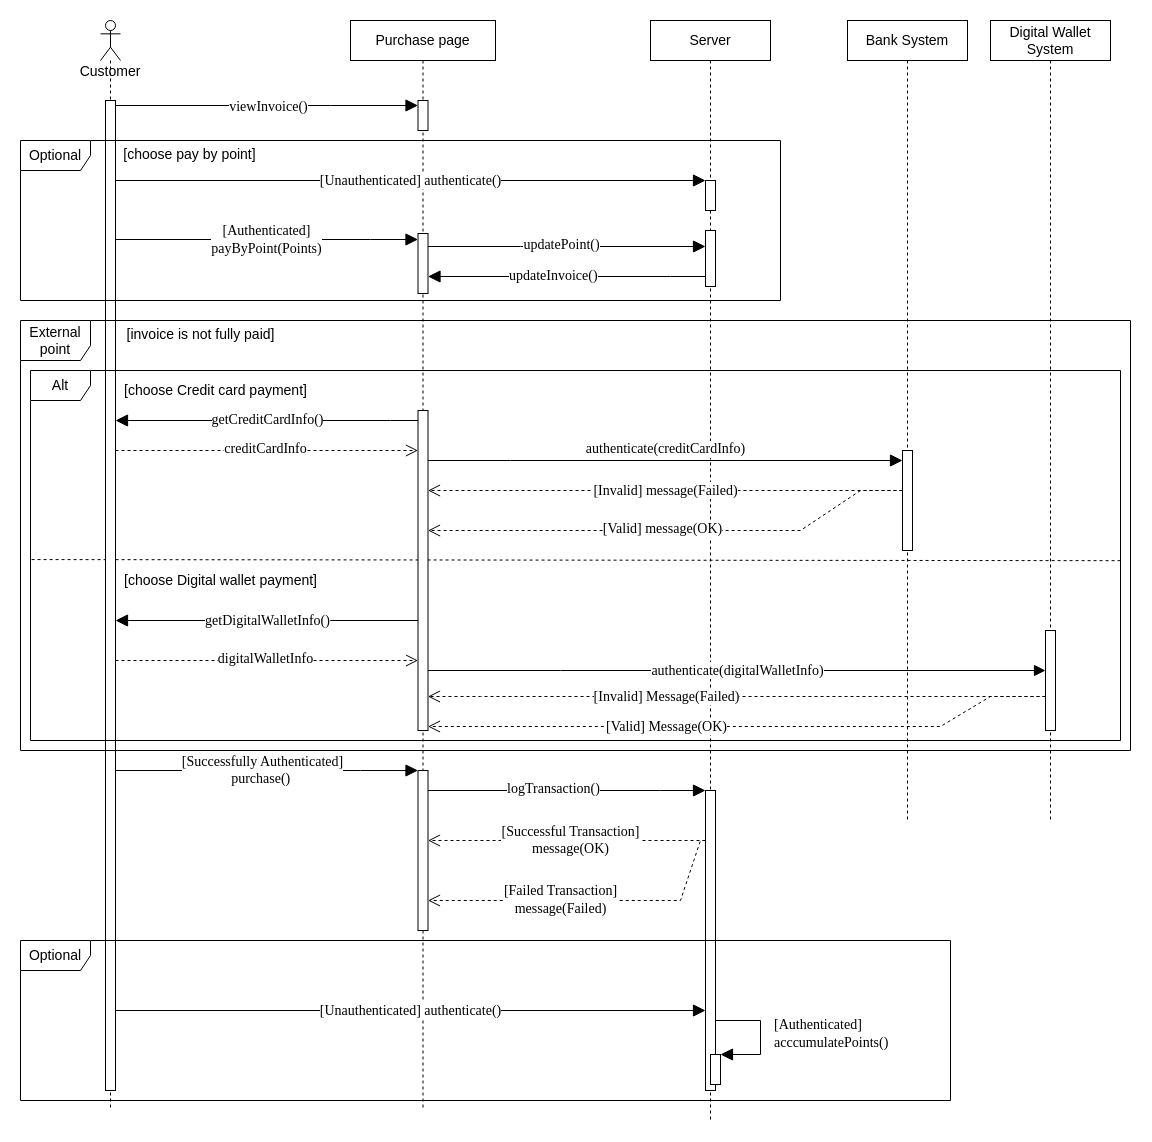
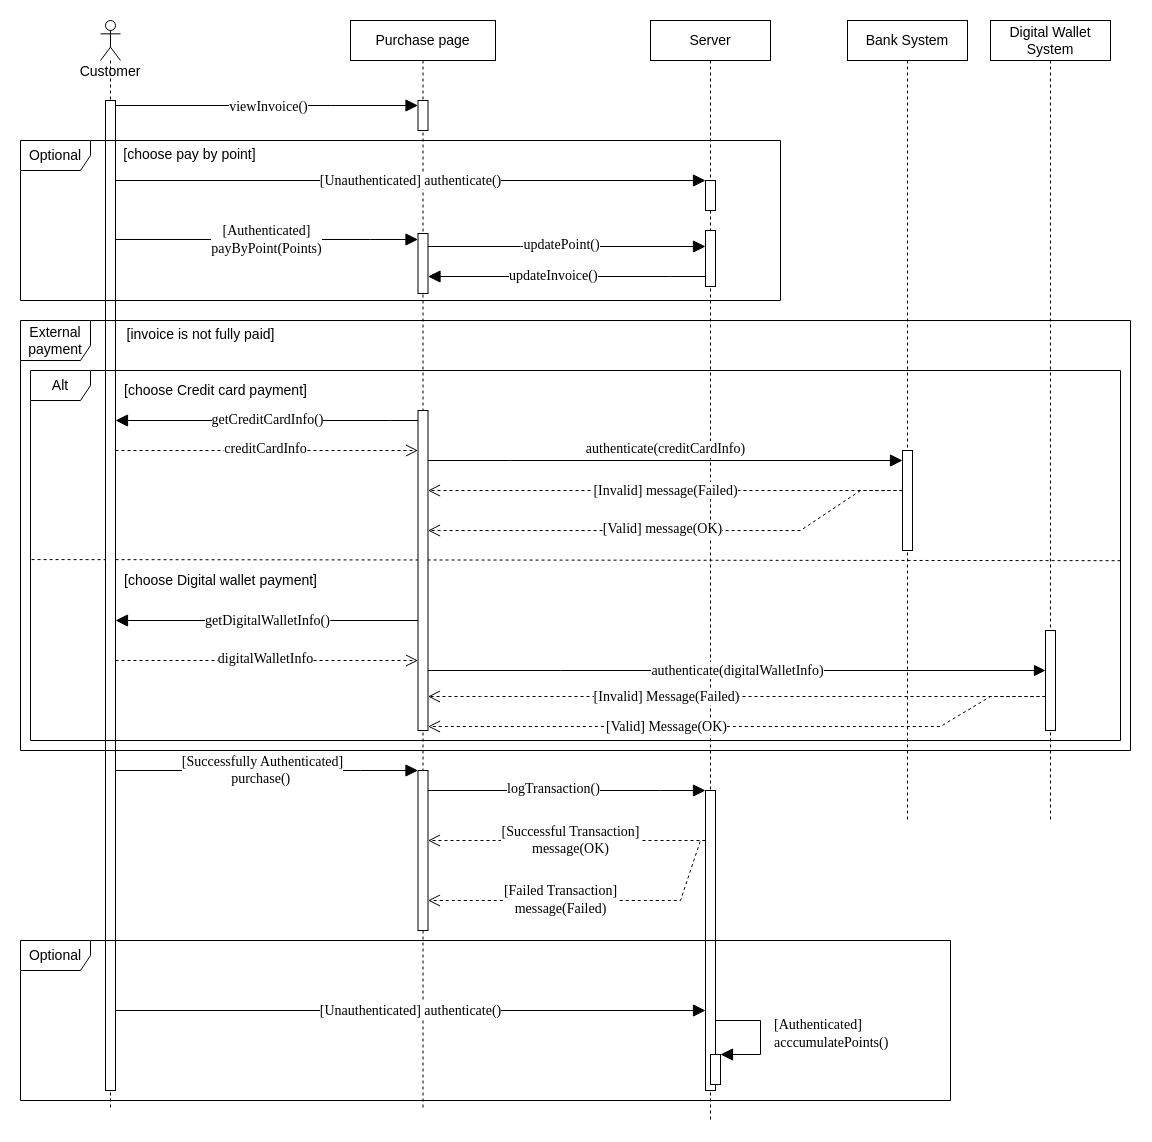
node "External point": label "External point" -> "External payment"
